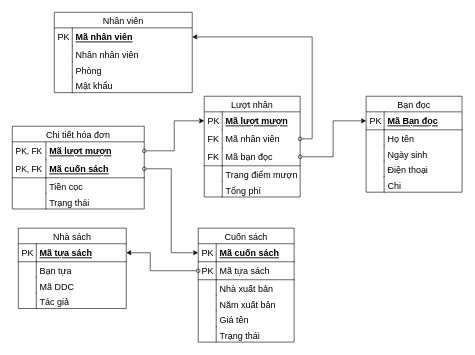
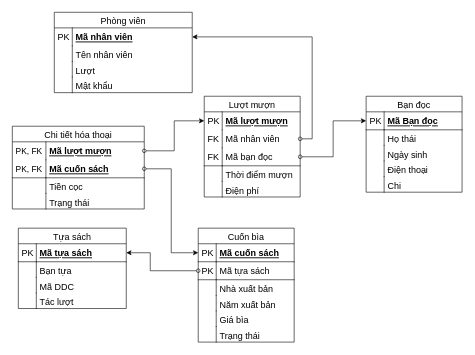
node "Nhân viên": label "Nhân viên" -> "Phòng viên"
node "Nhân nhân viên": label "Nhân nhân viên" -> "Tên nhân viên"
node "Phòng": label "Phòng" -> "Lượt"
node "Lượt nhân": label "Lượt nhân" -> "Lượt mượn"
node "Chi tiết hóa đơn": label "Chi tiết hóa đơn" -> "Chi tiết hóa thoại"
node "Họ tên": label "Họ tên" -> "Họ thái"
node "Trạng điểm mượn": label "Trạng điểm mượn" -> "Thời điểm mượn"
node "Tổng phí": label "Tổng phí" -> "Điện phí"
node "Nhà sách": label "Nhà sách" -> "Tựa sách"
node "Cuốn sách": label "Cuốn sách" -> "Cuốn bìa"
node "Tác giả": label "Tác giả" -> "Tác lượt"
node "Giá tên": label "Giá tên" -> "Giá bìa"
